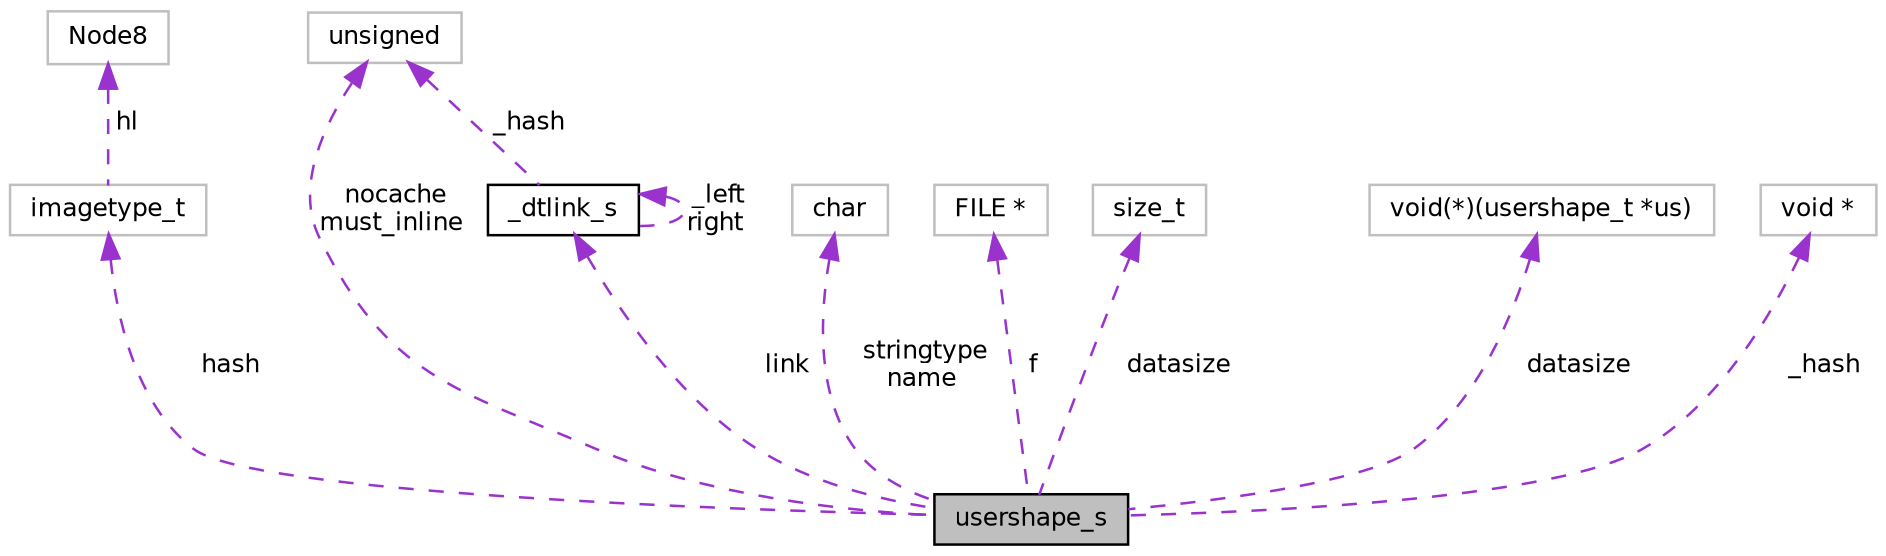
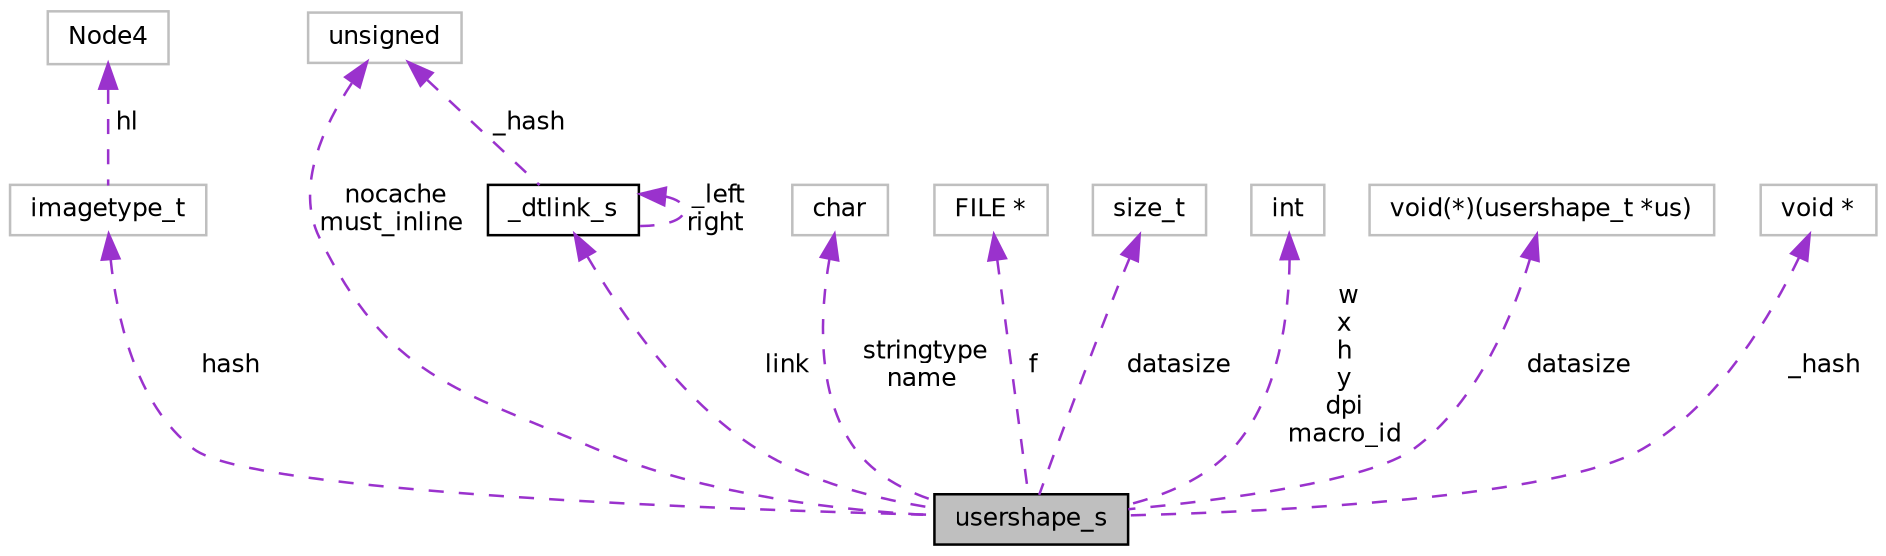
node "Node8": label "Node8" -> "Node4"
node "int": added
